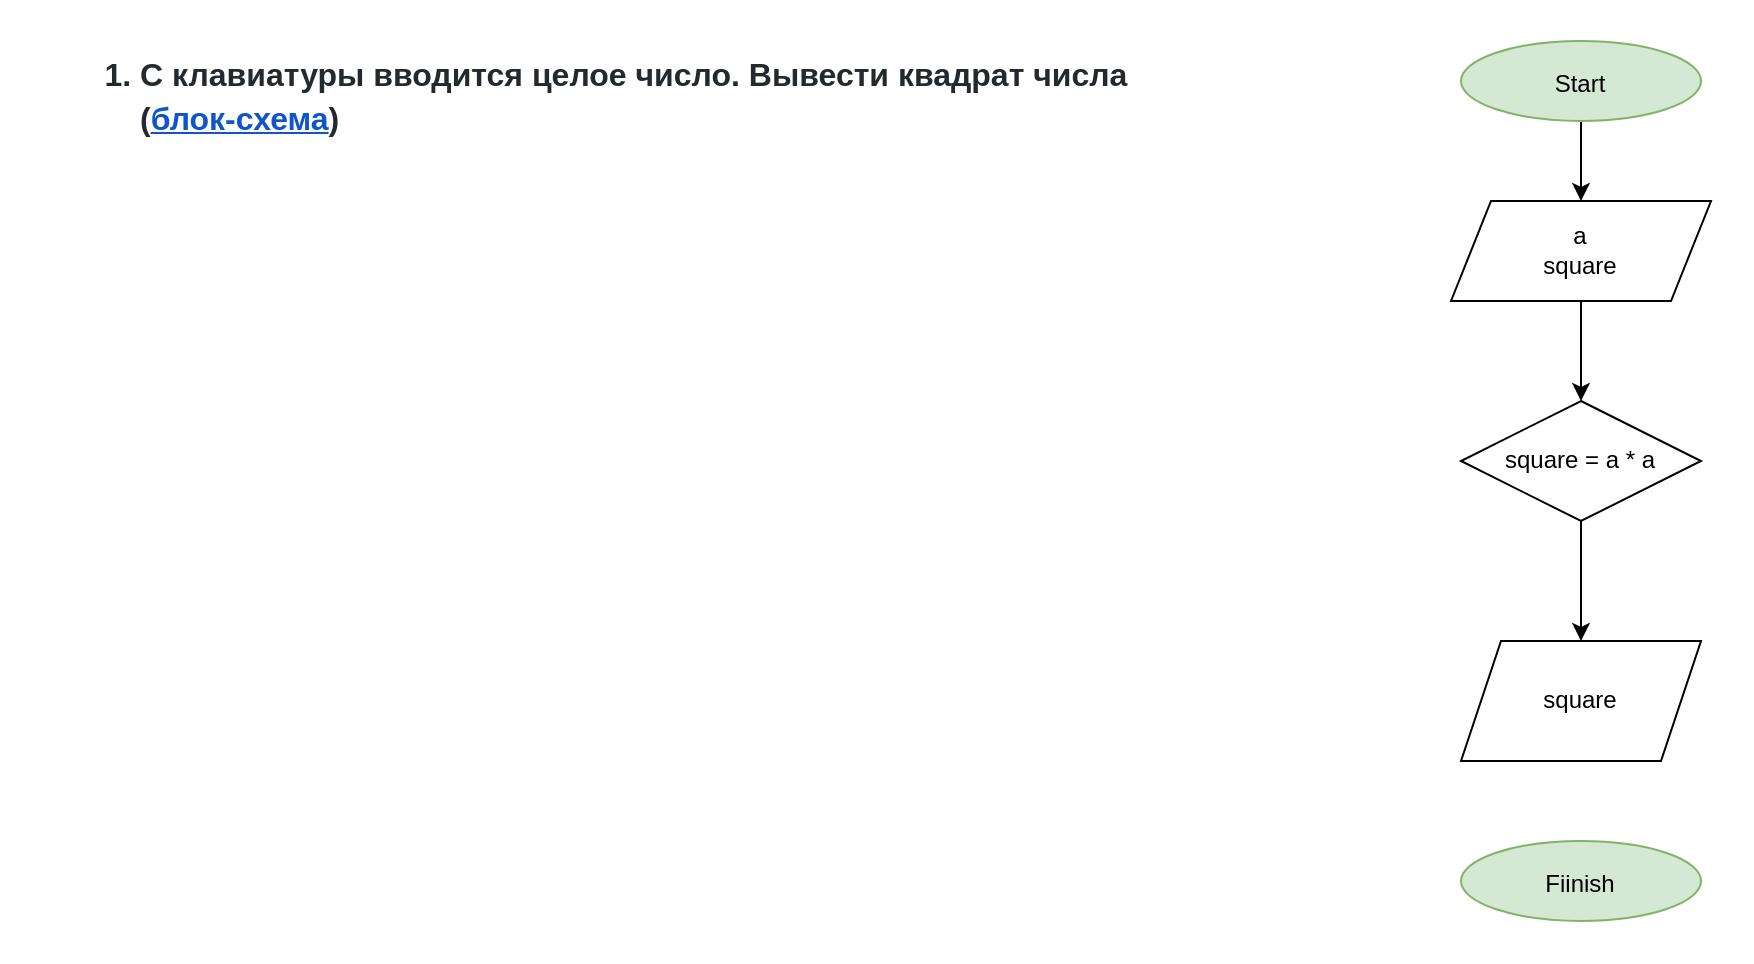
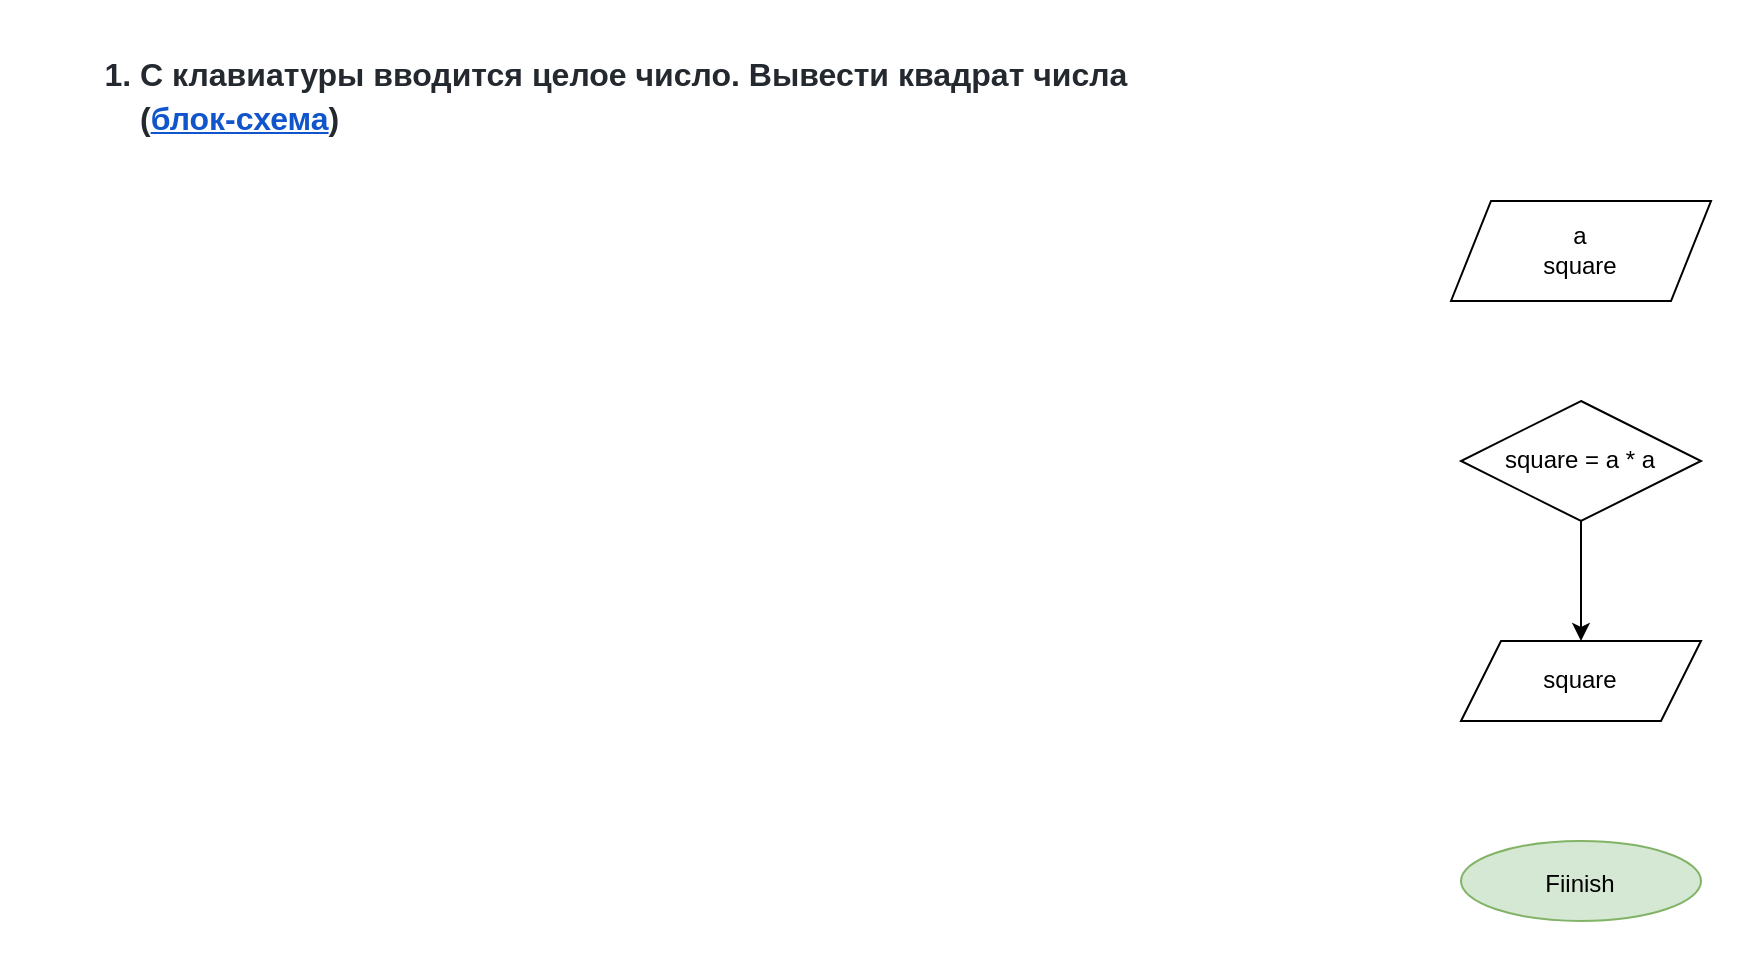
node "Start": removed
edge "Start" -> "a square": removed
edge "a square" -> "square = a * a": removed
node "square": size 240x120 -> 240x80
